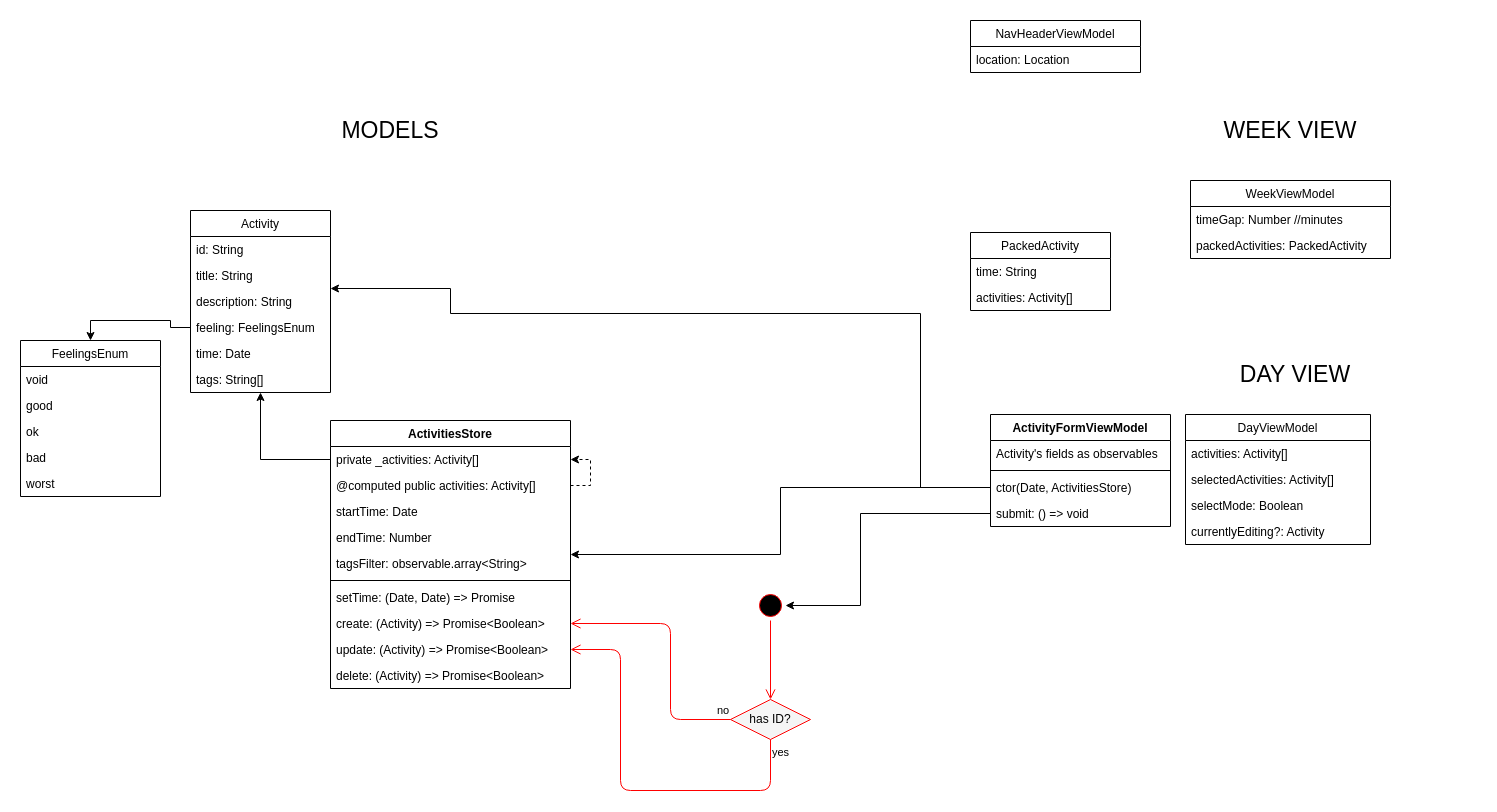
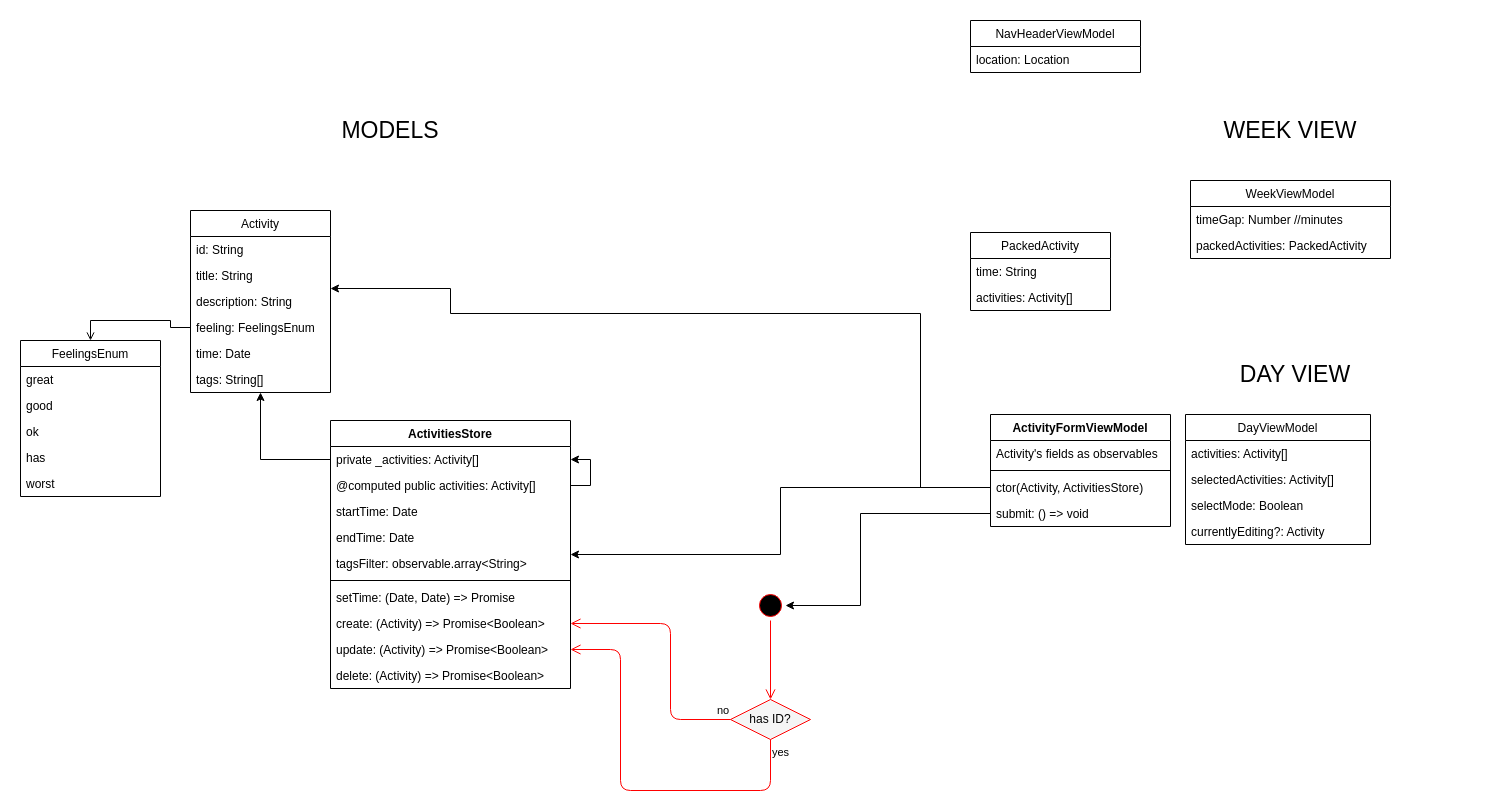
edge "feeling: FeelingsEnum" -> "FeelingsEnum": arrowhead classic -> open
node "void": label "void" -> "great"
node "bad": label "bad" -> "has"
edge "@computed public activities: Activity[]" -> "private _activities: Activity[]": style dashed -> solid
node "ctor(Date, ActivitiesStore)": label "ctor(Date, ActivitiesStore)" -> "ctor(Activity, ActivitiesStore)"
node "endTime: Number": label "endTime: Number" -> "endTime: Date"
